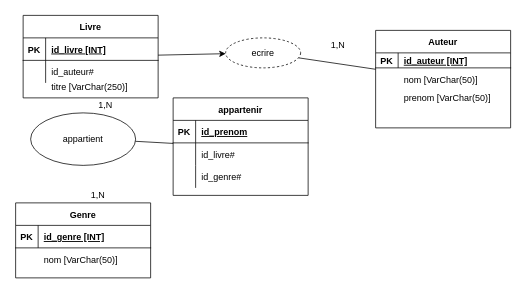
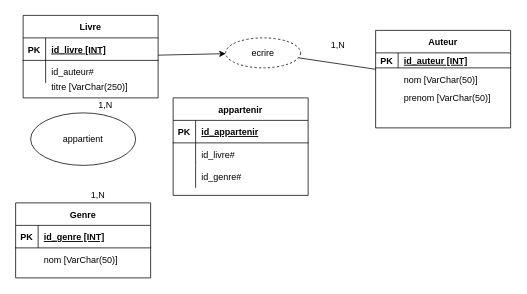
node "id_prenom": label "id_prenom" -> "id_appartenir"
edge "appartient" -- "appartenir": removed
